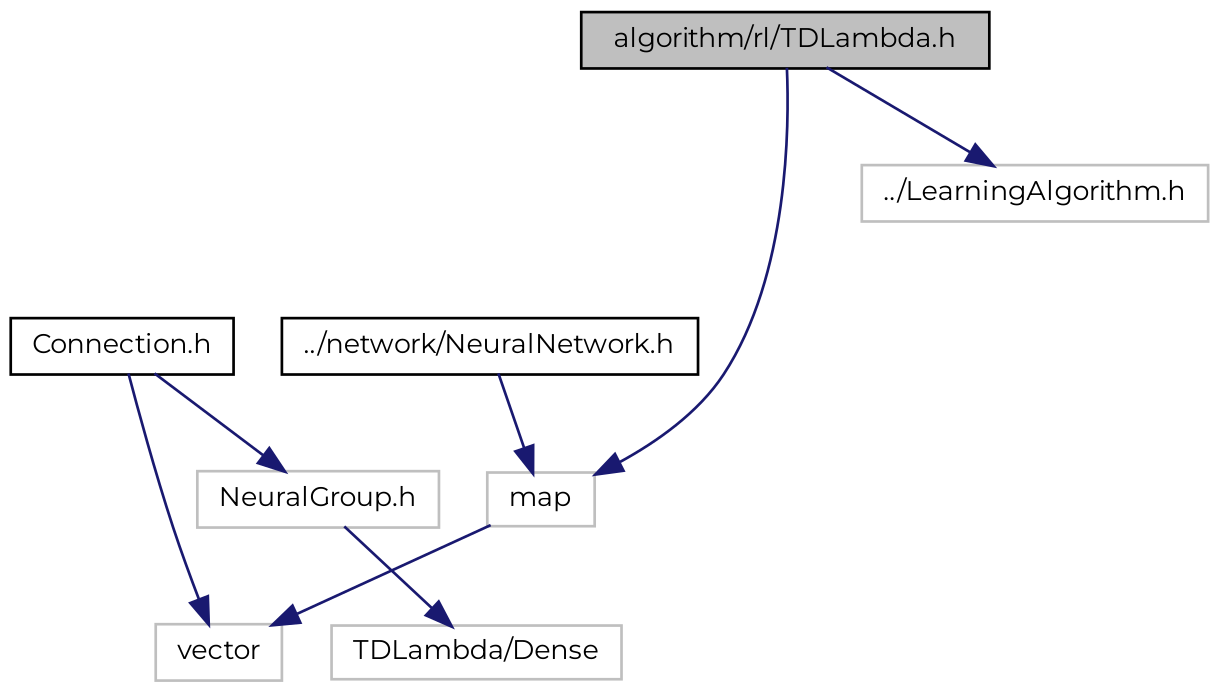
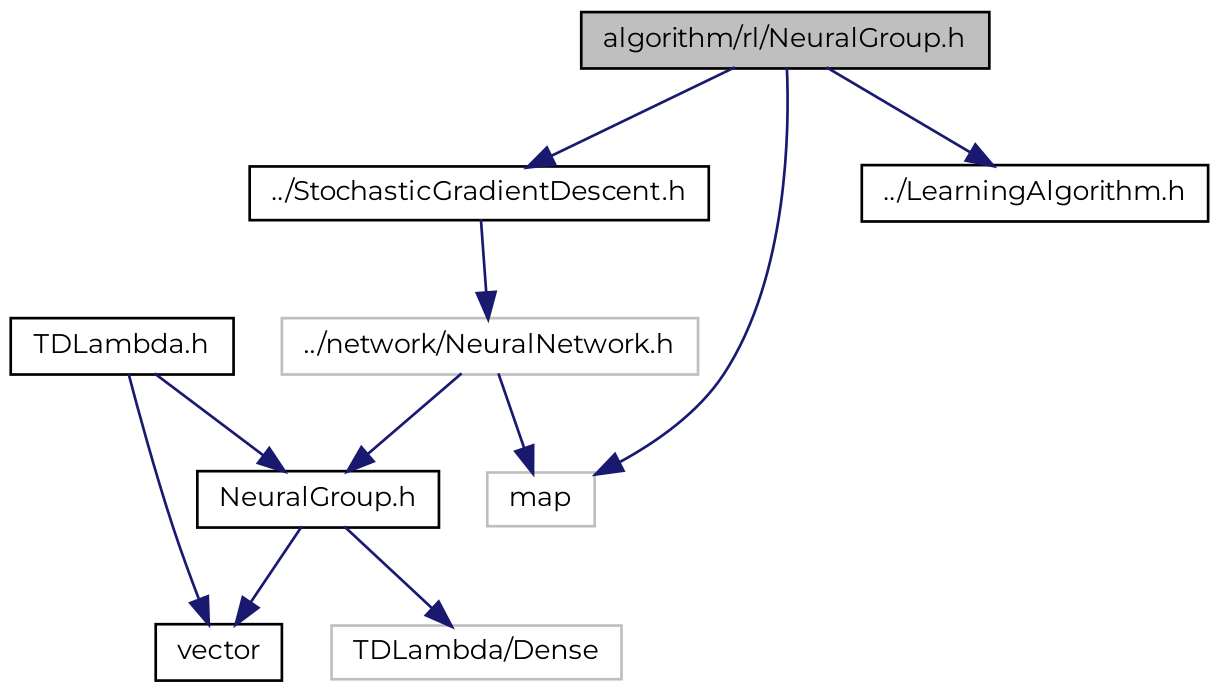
node "algorithm/rl/TDLambda.h": label "algorithm/rl/TDLambda.h" -> "algorithm/rl/NeuralGroup.h"
node "../StochasticGradientDescent.h": added
node "../LearningAlgorithm.h": color grey75 -> black
node "Connection.h": label "Connection.h" -> "TDLambda.h"
node "../network/NeuralNetwork.h": color black -> grey75
edge "../network/NeuralNetwork.h" -> "NeuralGroup.h": added
node "NeuralGroup.h": color grey75 -> black
edge "map" -> "vector": now "NeuralGroup.h" -> "vector"
node "vector": color grey75 -> black
